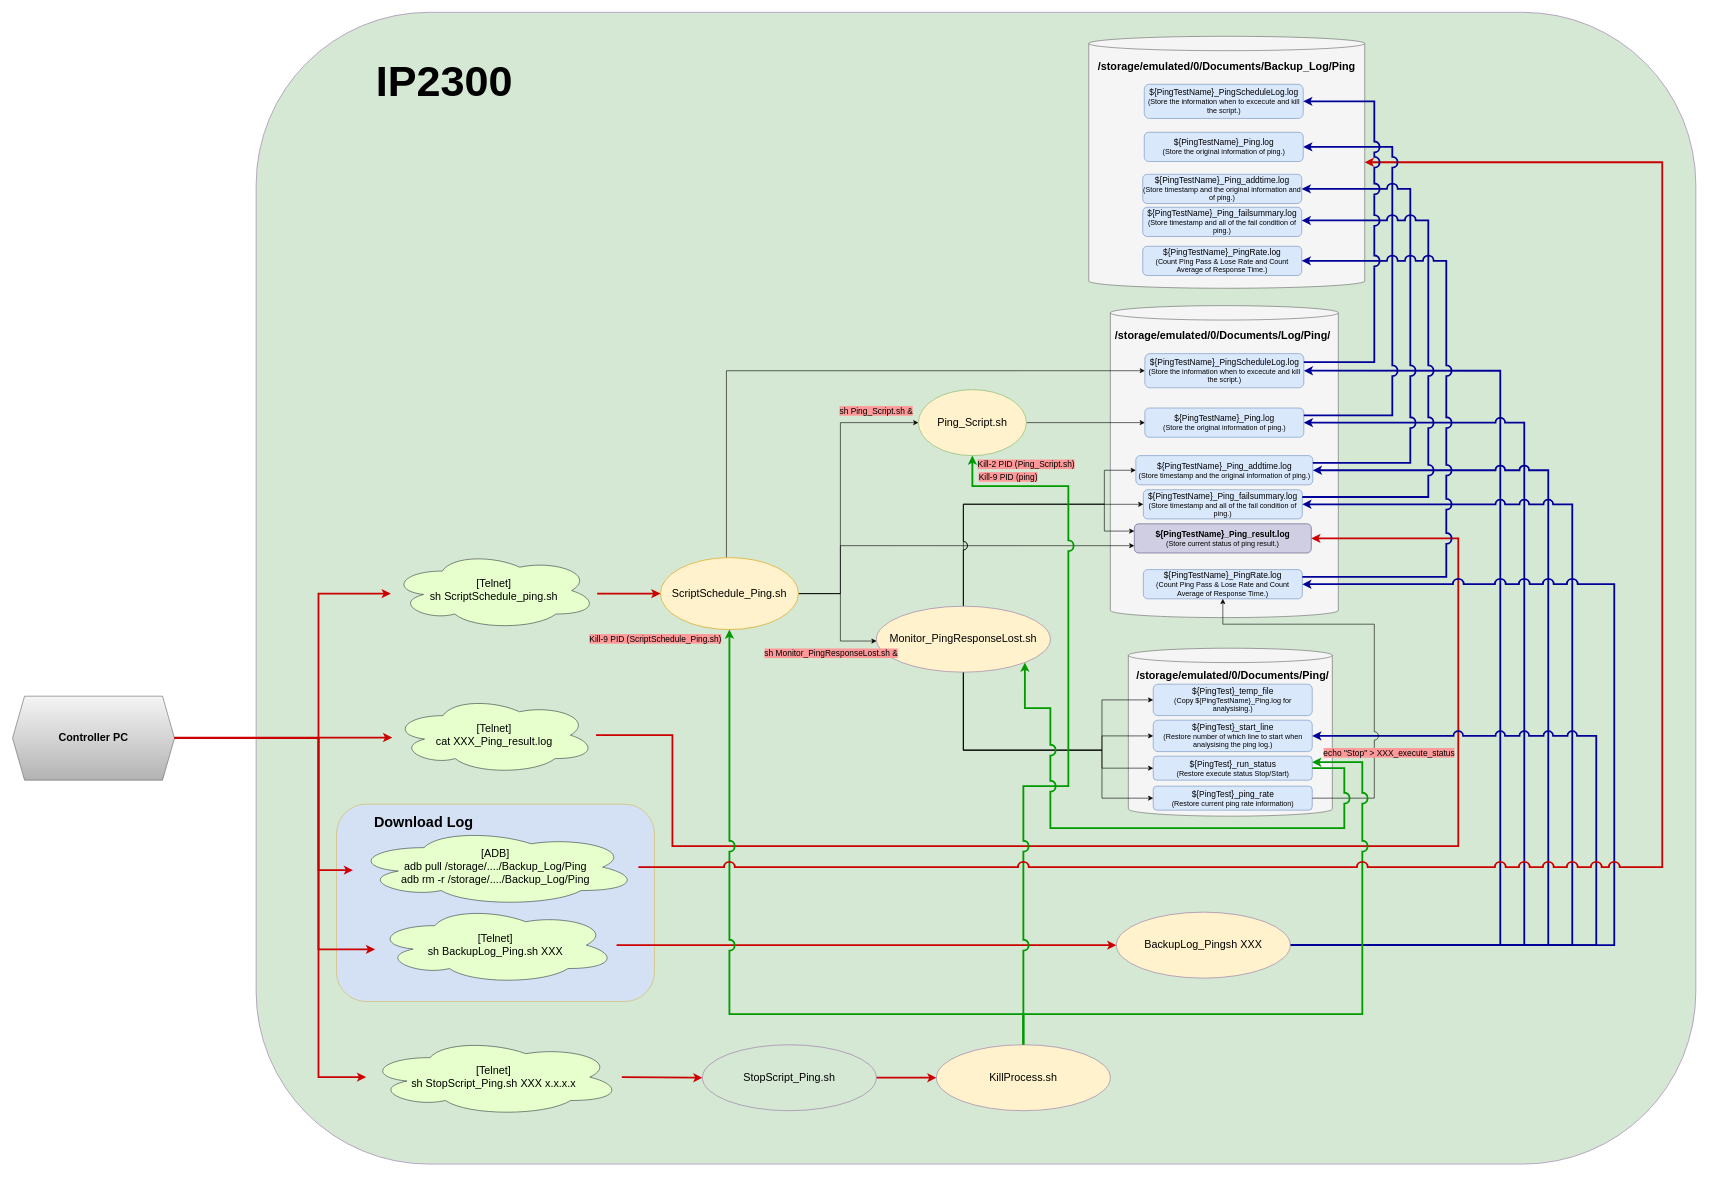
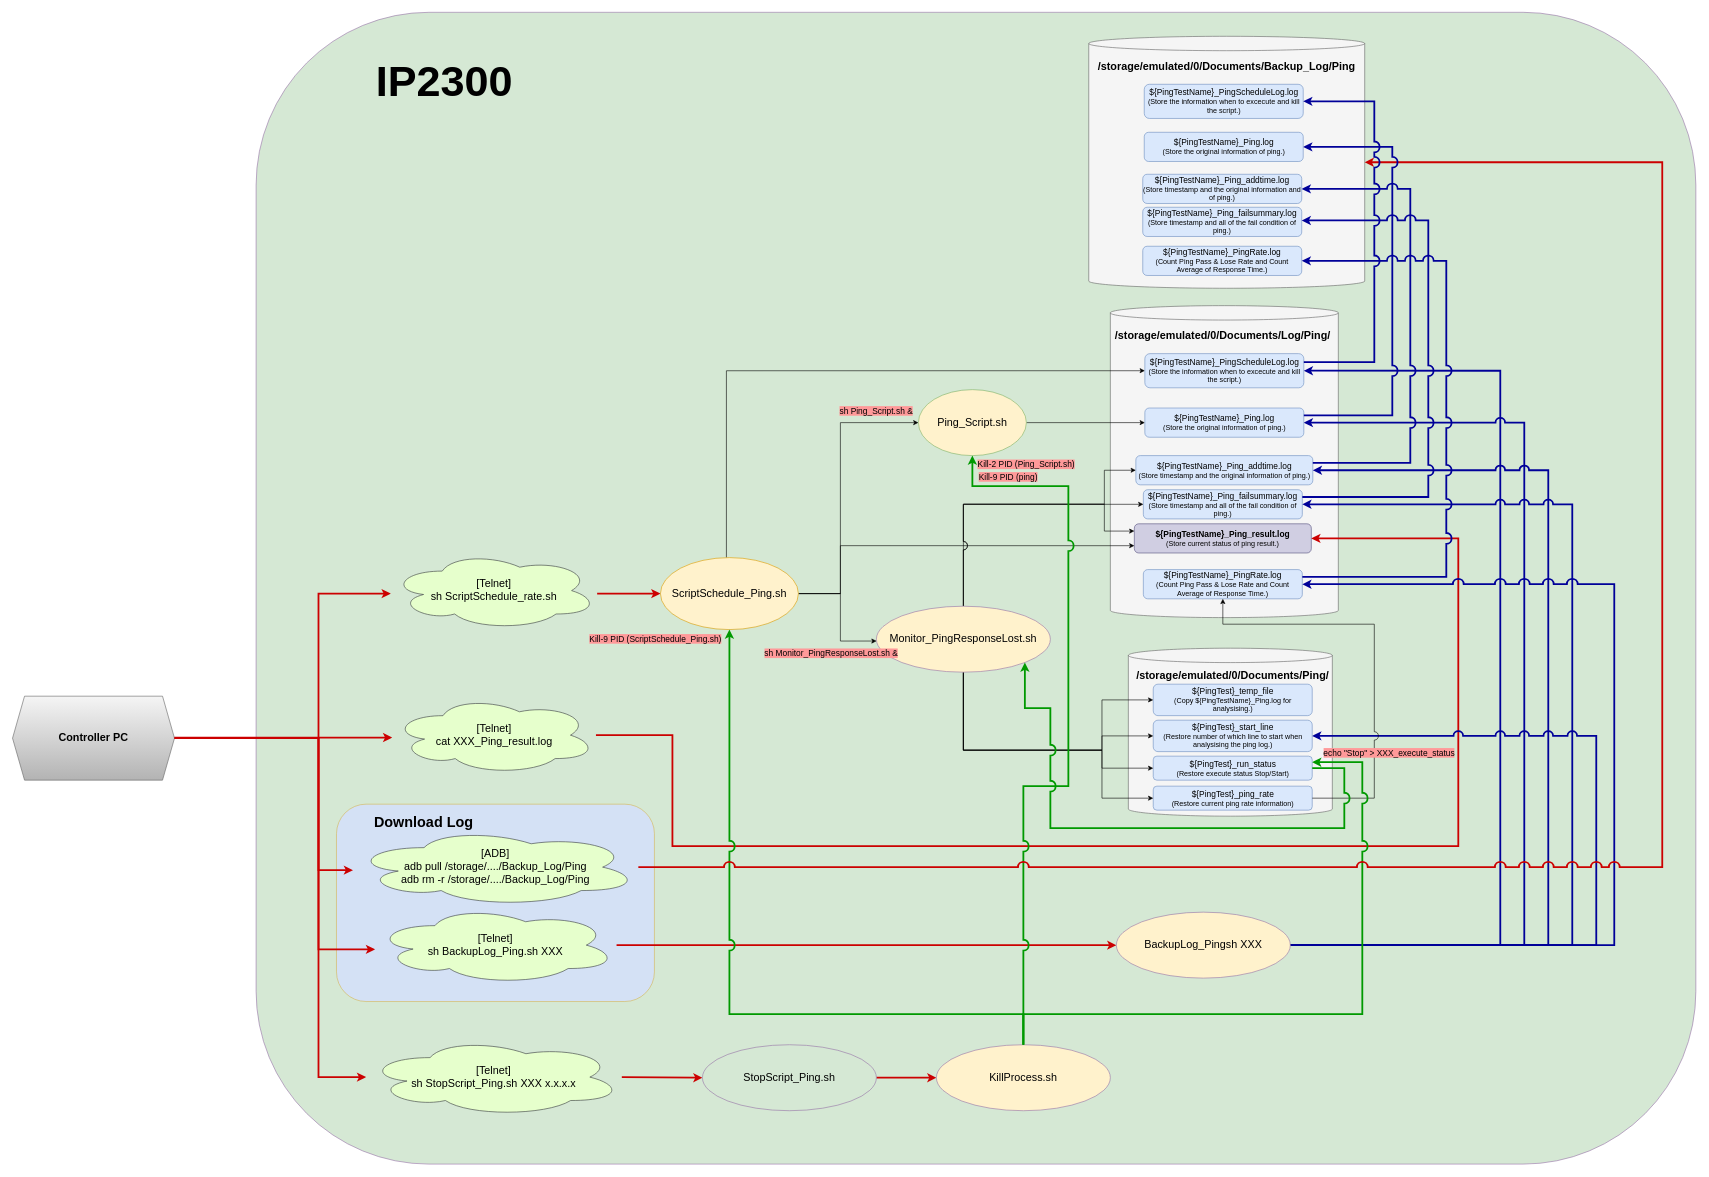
node "[Telnet] sh ScriptSchedule_ping.sh": label "[Telnet] sh ScriptSchedule_ping.sh" -> "[Telnet] sh ScriptSchedule_rate.sh"
